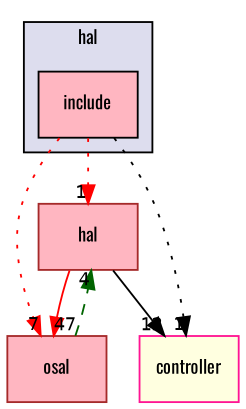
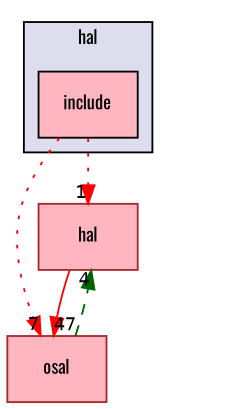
node "controller": removed
